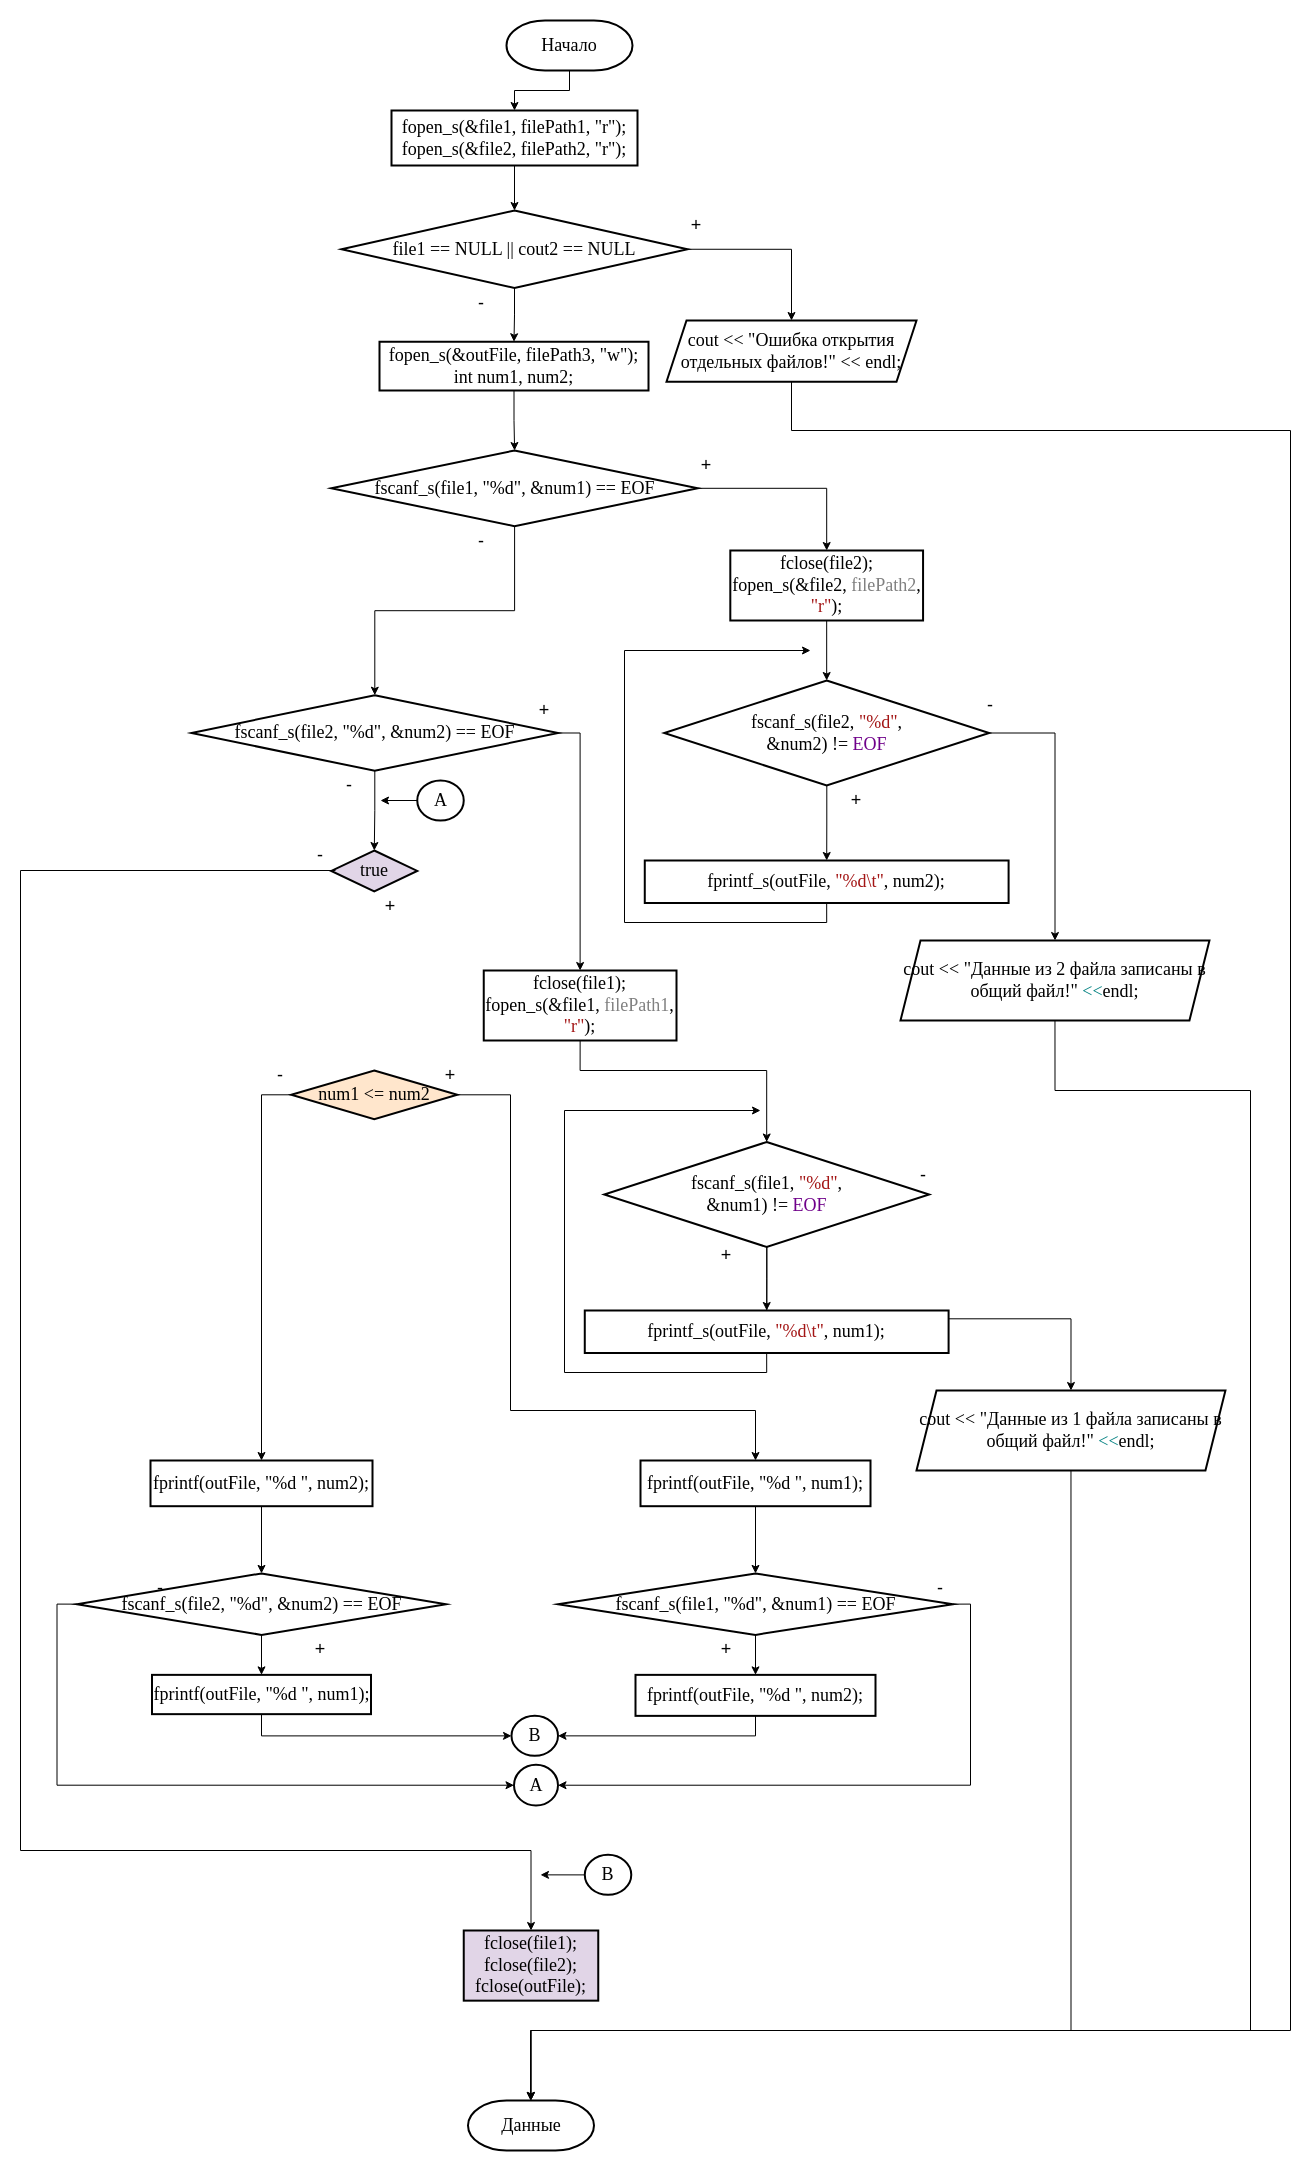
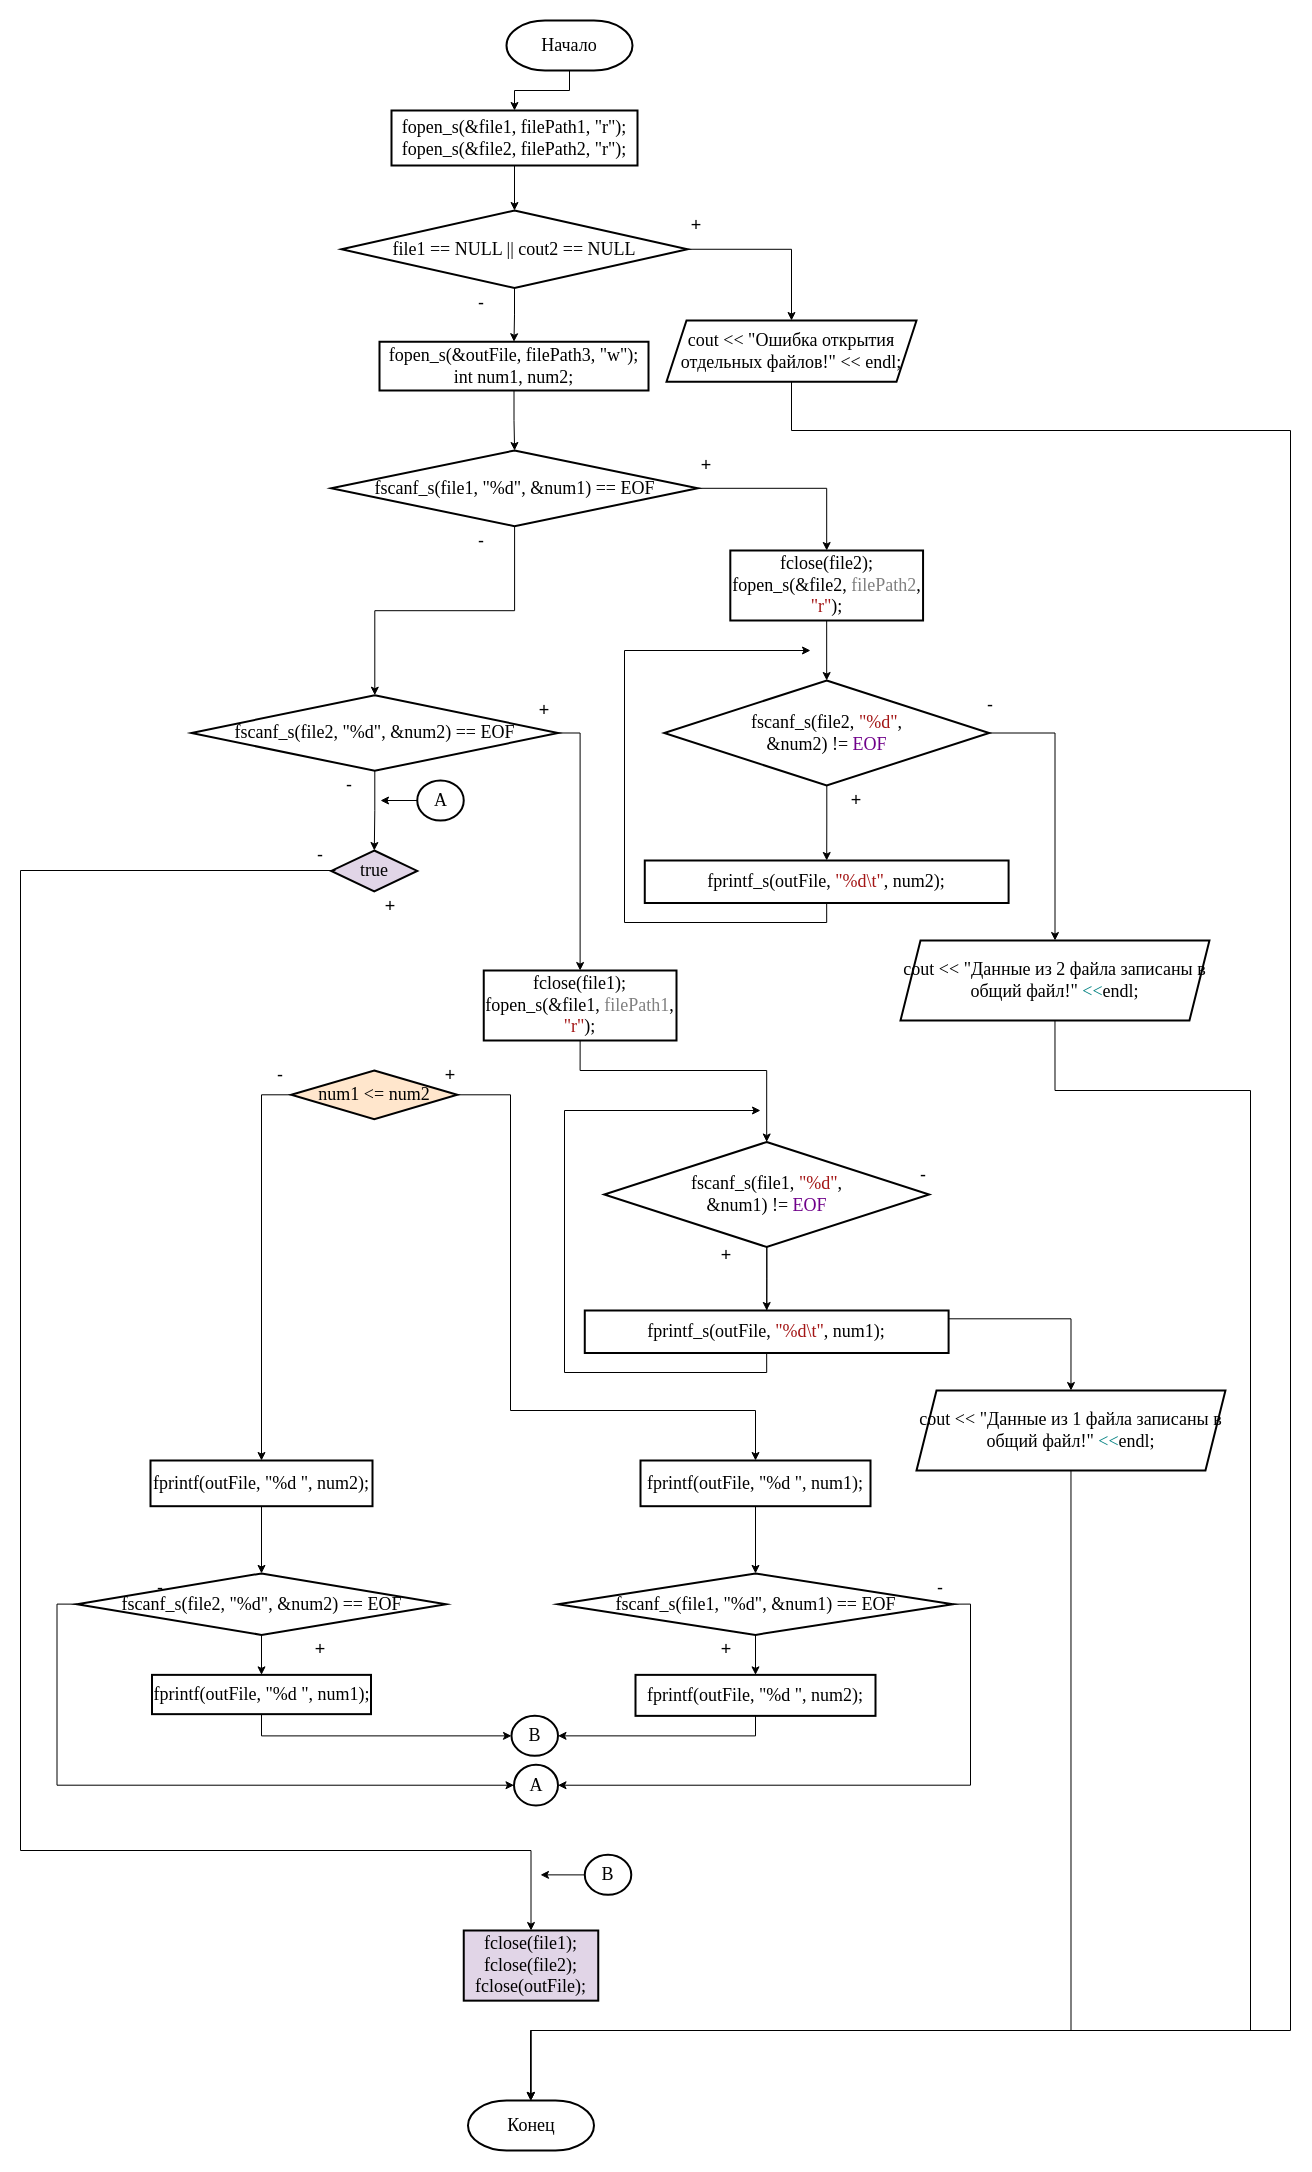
node "Данные": label "Данные" -> "Конец"
